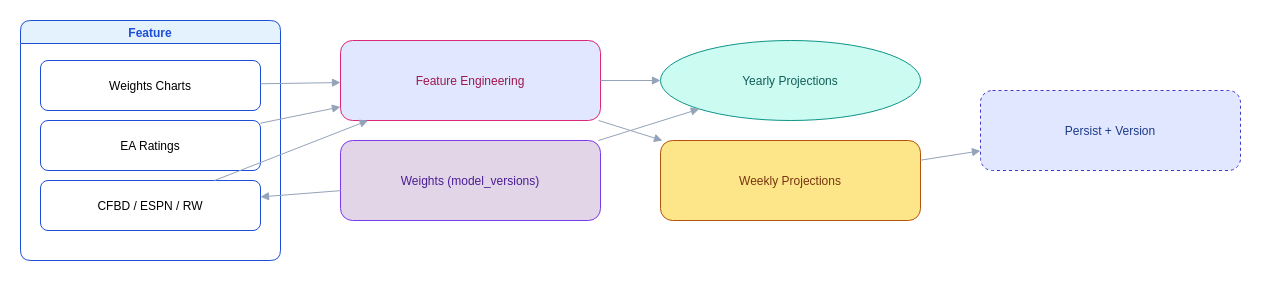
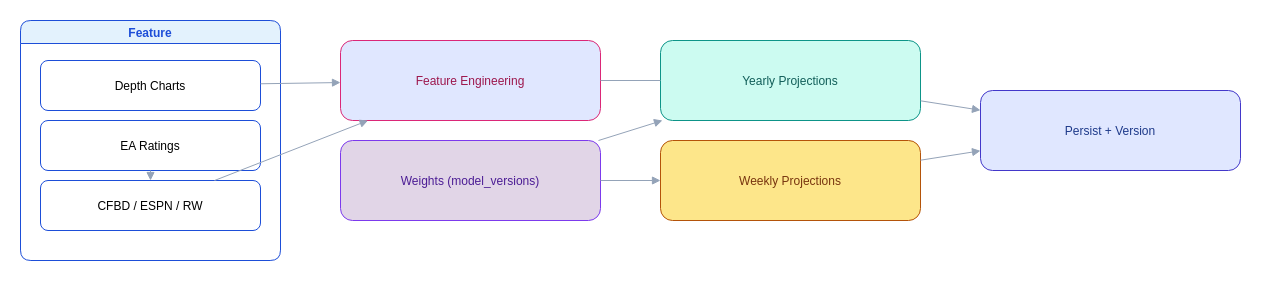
edge "Feature Engineering" -> "Yearly Projections": arrowhead block -> none
node "Yearly Projections": shape ellipse -> rounded rectangle
node "Weights Charts": label "Weights Charts" -> "Depth Charts"
edge "Yearly Projections" -> "Persist + Version": added
edge "EA Ratings" -> "Feature Engineering": now "EA Ratings" -> "CFBD / ESPN / RW"
edge "Feature Engineering" -> "Weekly Projections": removed
node "Persist + Version": style dashed -> solid
edge "Weights (model_versions)" -> "CFBD / ESPN / RW": now "Weights (model_versions)" -> "Weekly Projections"
